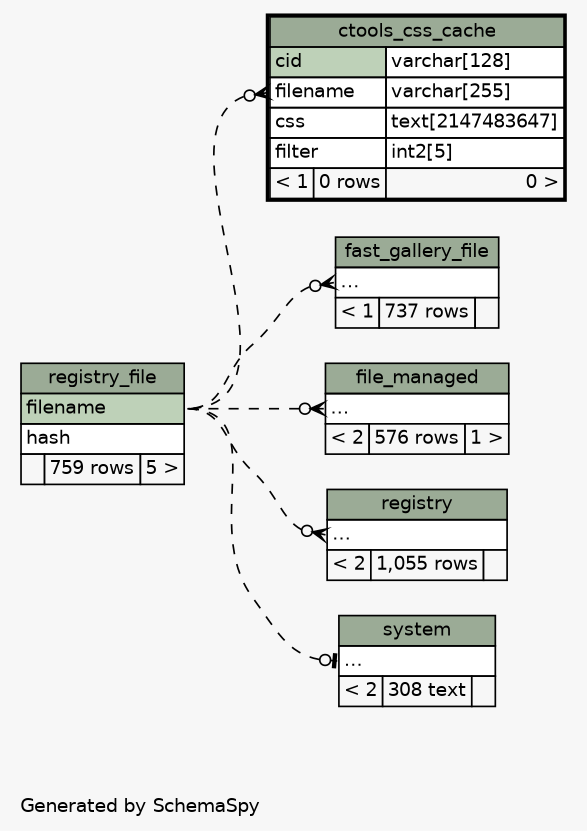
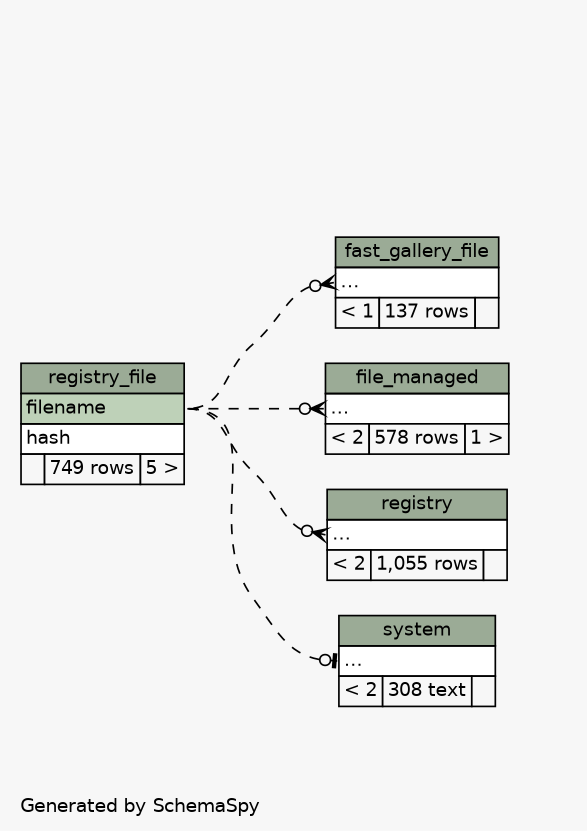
node "ctools_css_cache": removed
node "fast_gallery_file": text "737 rows" -> "137 rows"
node "file_managed": text "576 rows" -> "578 rows"
node "registry_file": text "759 rows" -> "749 rows"
